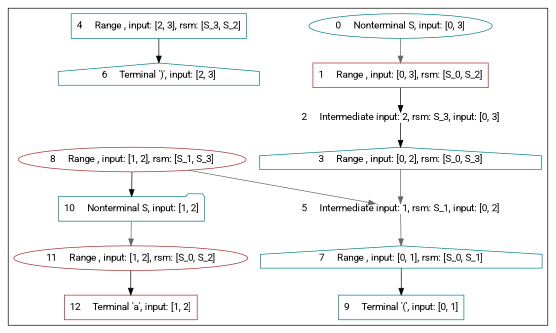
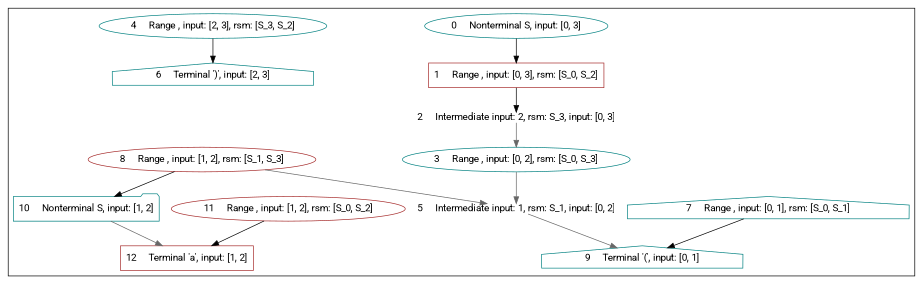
node "4     Range , input: [2, 3], rsm: [S_3, S_2]": shape box -> ellipse
edge "0     Nonterminal S, input: [0, 3]" -> "1     Range , input: [0, 3], rsm: [S_0, S_2]": color gray40 -> black
edge "2     Intermediate input: 2, rsm: S_3, input: [0, 3]" -> "3     Range , input: [0, 2], rsm: [S_0, S_3]": color black -> gray40
node "3     Range , input: [0, 2], rsm: [S_0, S_3]": shape house -> ellipse
edge "5     Intermediate input: 1, rsm: S_1, input: [0, 2]" -> "7     Range , input: [0, 1], rsm: [S_0, S_1]": now "5     Intermediate input: 1, rsm: S_1, input: [0, 2]" -> "9     Terminal '(', input: [0, 1]"
edge "10     Nonterminal S, input: [1, 2]" -> "11     Range , input: [1, 2], rsm: [S_0, S_2]": now "10     Nonterminal S, input: [1, 2]" -> "12     Terminal 'a', input: [1, 2]"
node "9     Terminal '(', input: [0, 1]": shape box -> house
